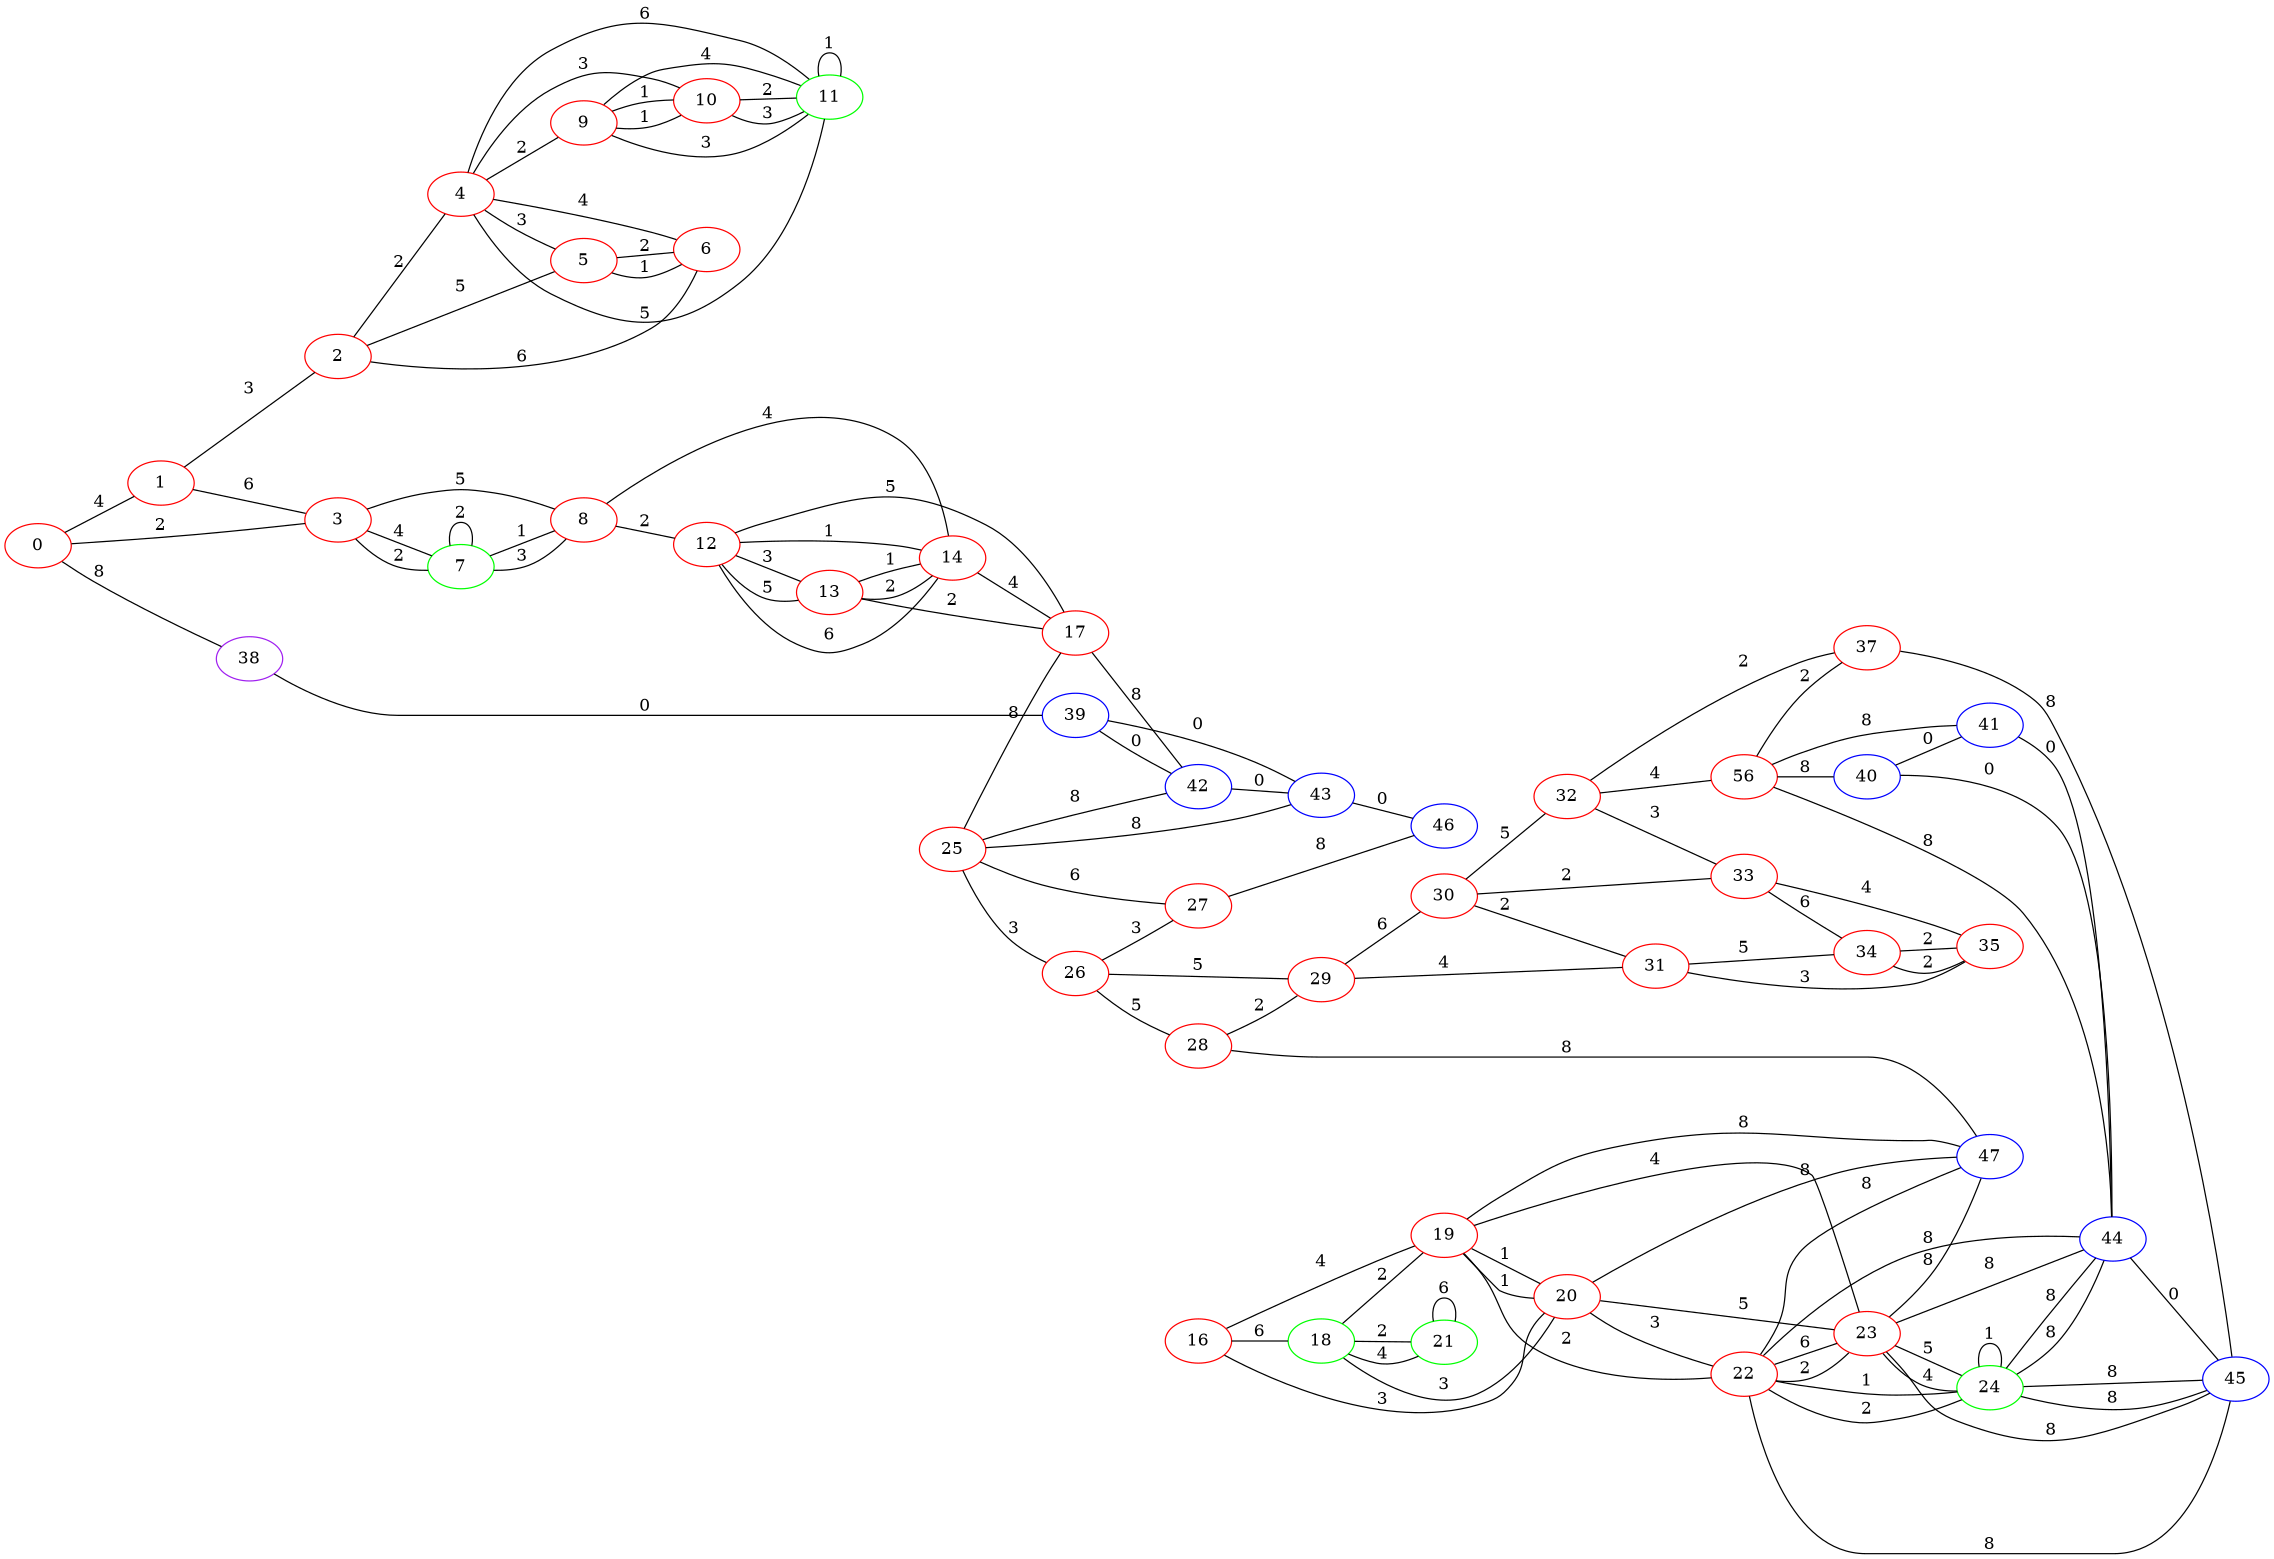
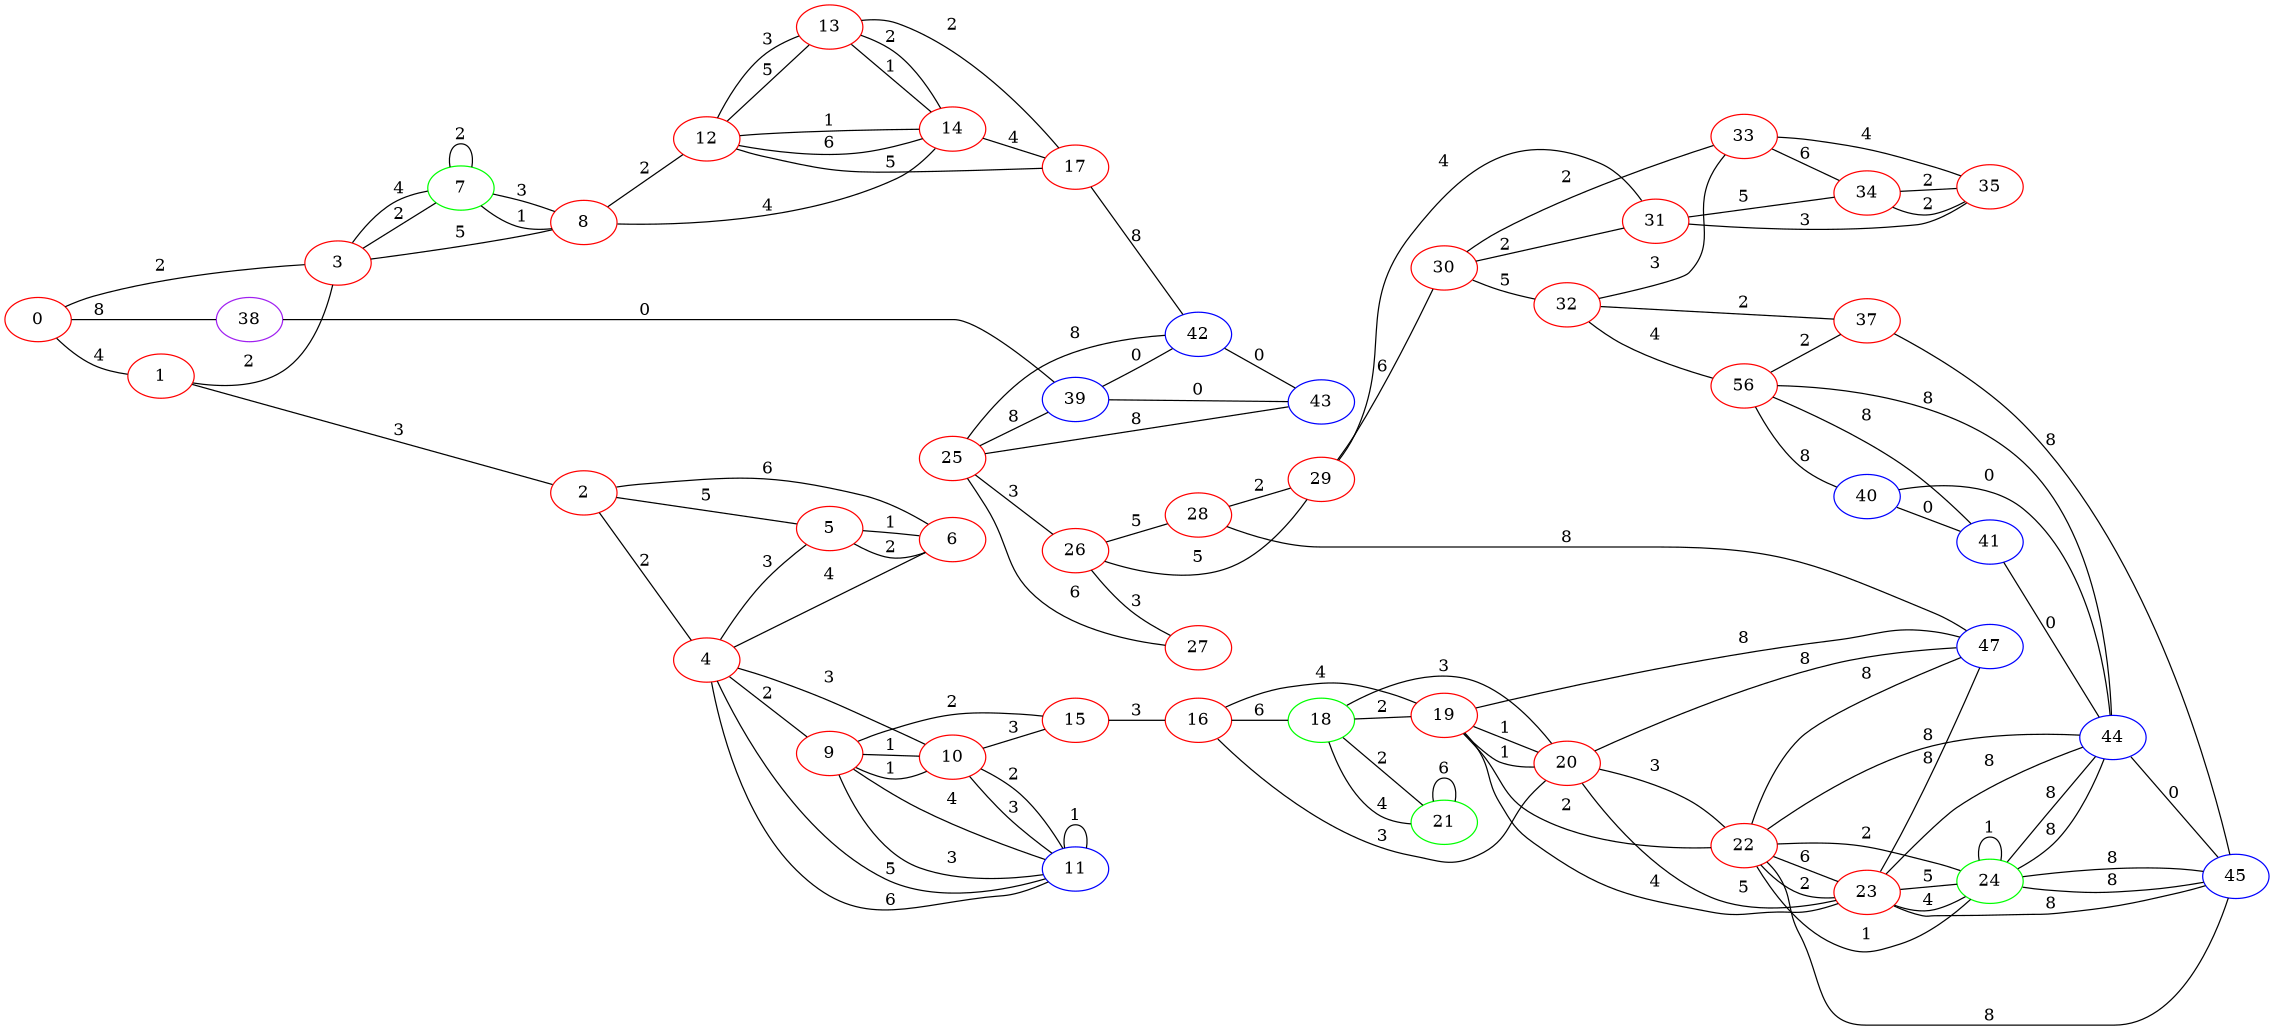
node "11": color green -> blue
edge "1" -- "3": label "6" -> "2"
node "15": added
edge "17" -- "25": now "39" -- "25"
node "46": removed
